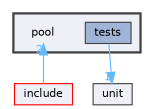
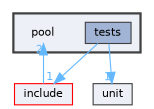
edge "tests" -> "include": added
